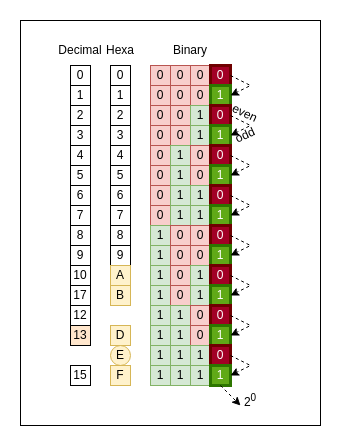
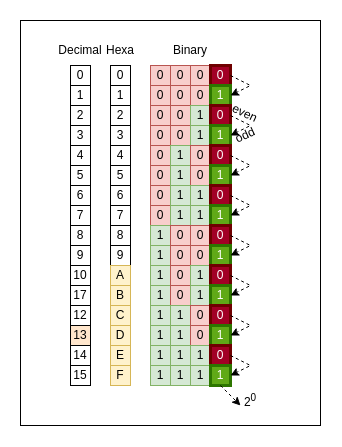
node "C": added
node "14": added
node "E": shape ellipse -> rectangle
